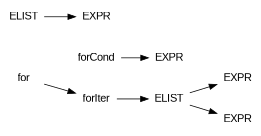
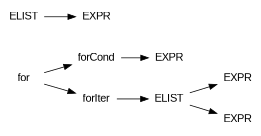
edge "for" -> "forCond": added
